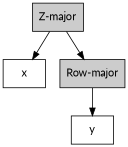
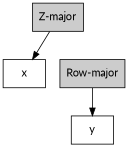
edge "Z-major" -> "Row-major": removed
